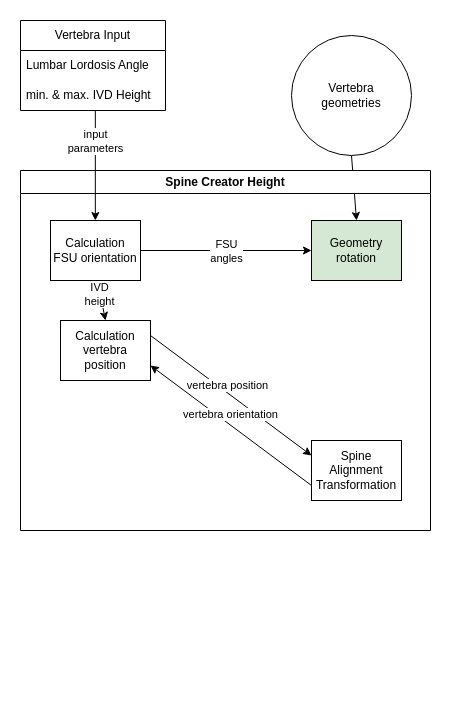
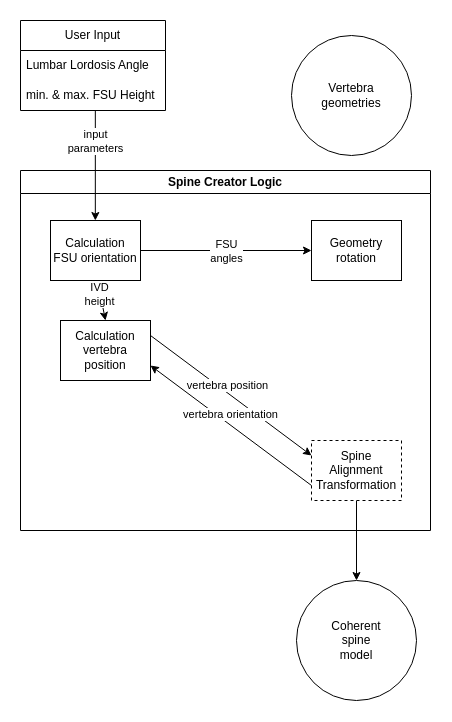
node "Vertebra Input": label "Vertebra Input" -> "User Input"
node "min. & max. IVD Height": label "min. & max. IVD Height" -> "min. & max. FSU Height"
node "Spine Creator Height": label "Spine Creator Height" -> "Spine Creator Logic"
edge "Vertebra geometries" -> "Geometry rotation": removed
node "Geometry rotation": fillcolor #d5e8d4 -> #ffffff
node "Spine Alignment Transformation": style solid -> dashed
edge "Spine Alignment Transformation" -> "Coherent spine model": added
node "Coherent spine model": added
